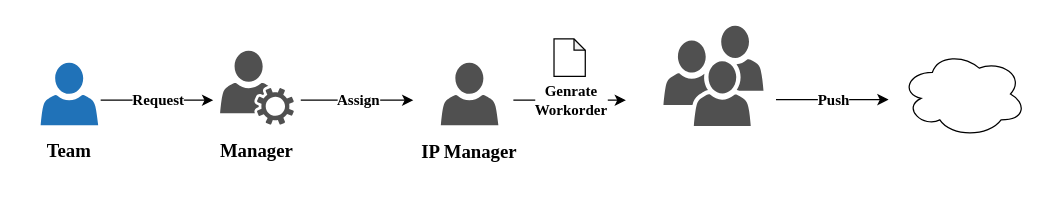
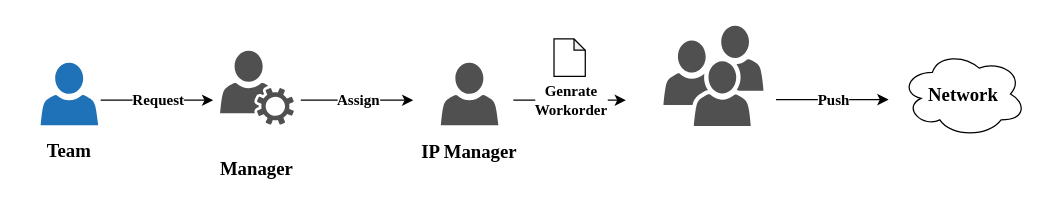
node "Network": added
node "Manager": moved (257, 149) -> (257, 168)
